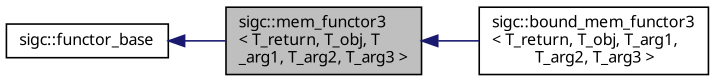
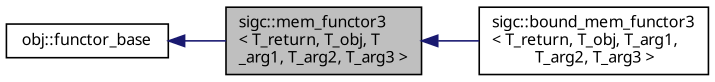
node "sigc::functor_base": label "sigc::functor_base" -> "obj::functor_base"
